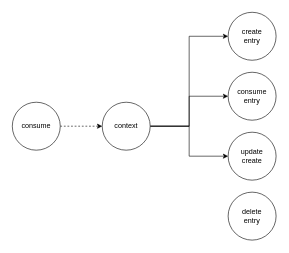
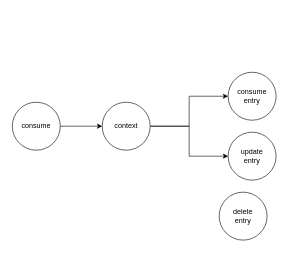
edge "context" -> "create entry": removed
node "create entry": removed
edge "consume" -> "context": style dashed -> solid
node "update create": label "update create" -> "update entry"
node "delete entry": moved (252, 216) -> (243, 216)
